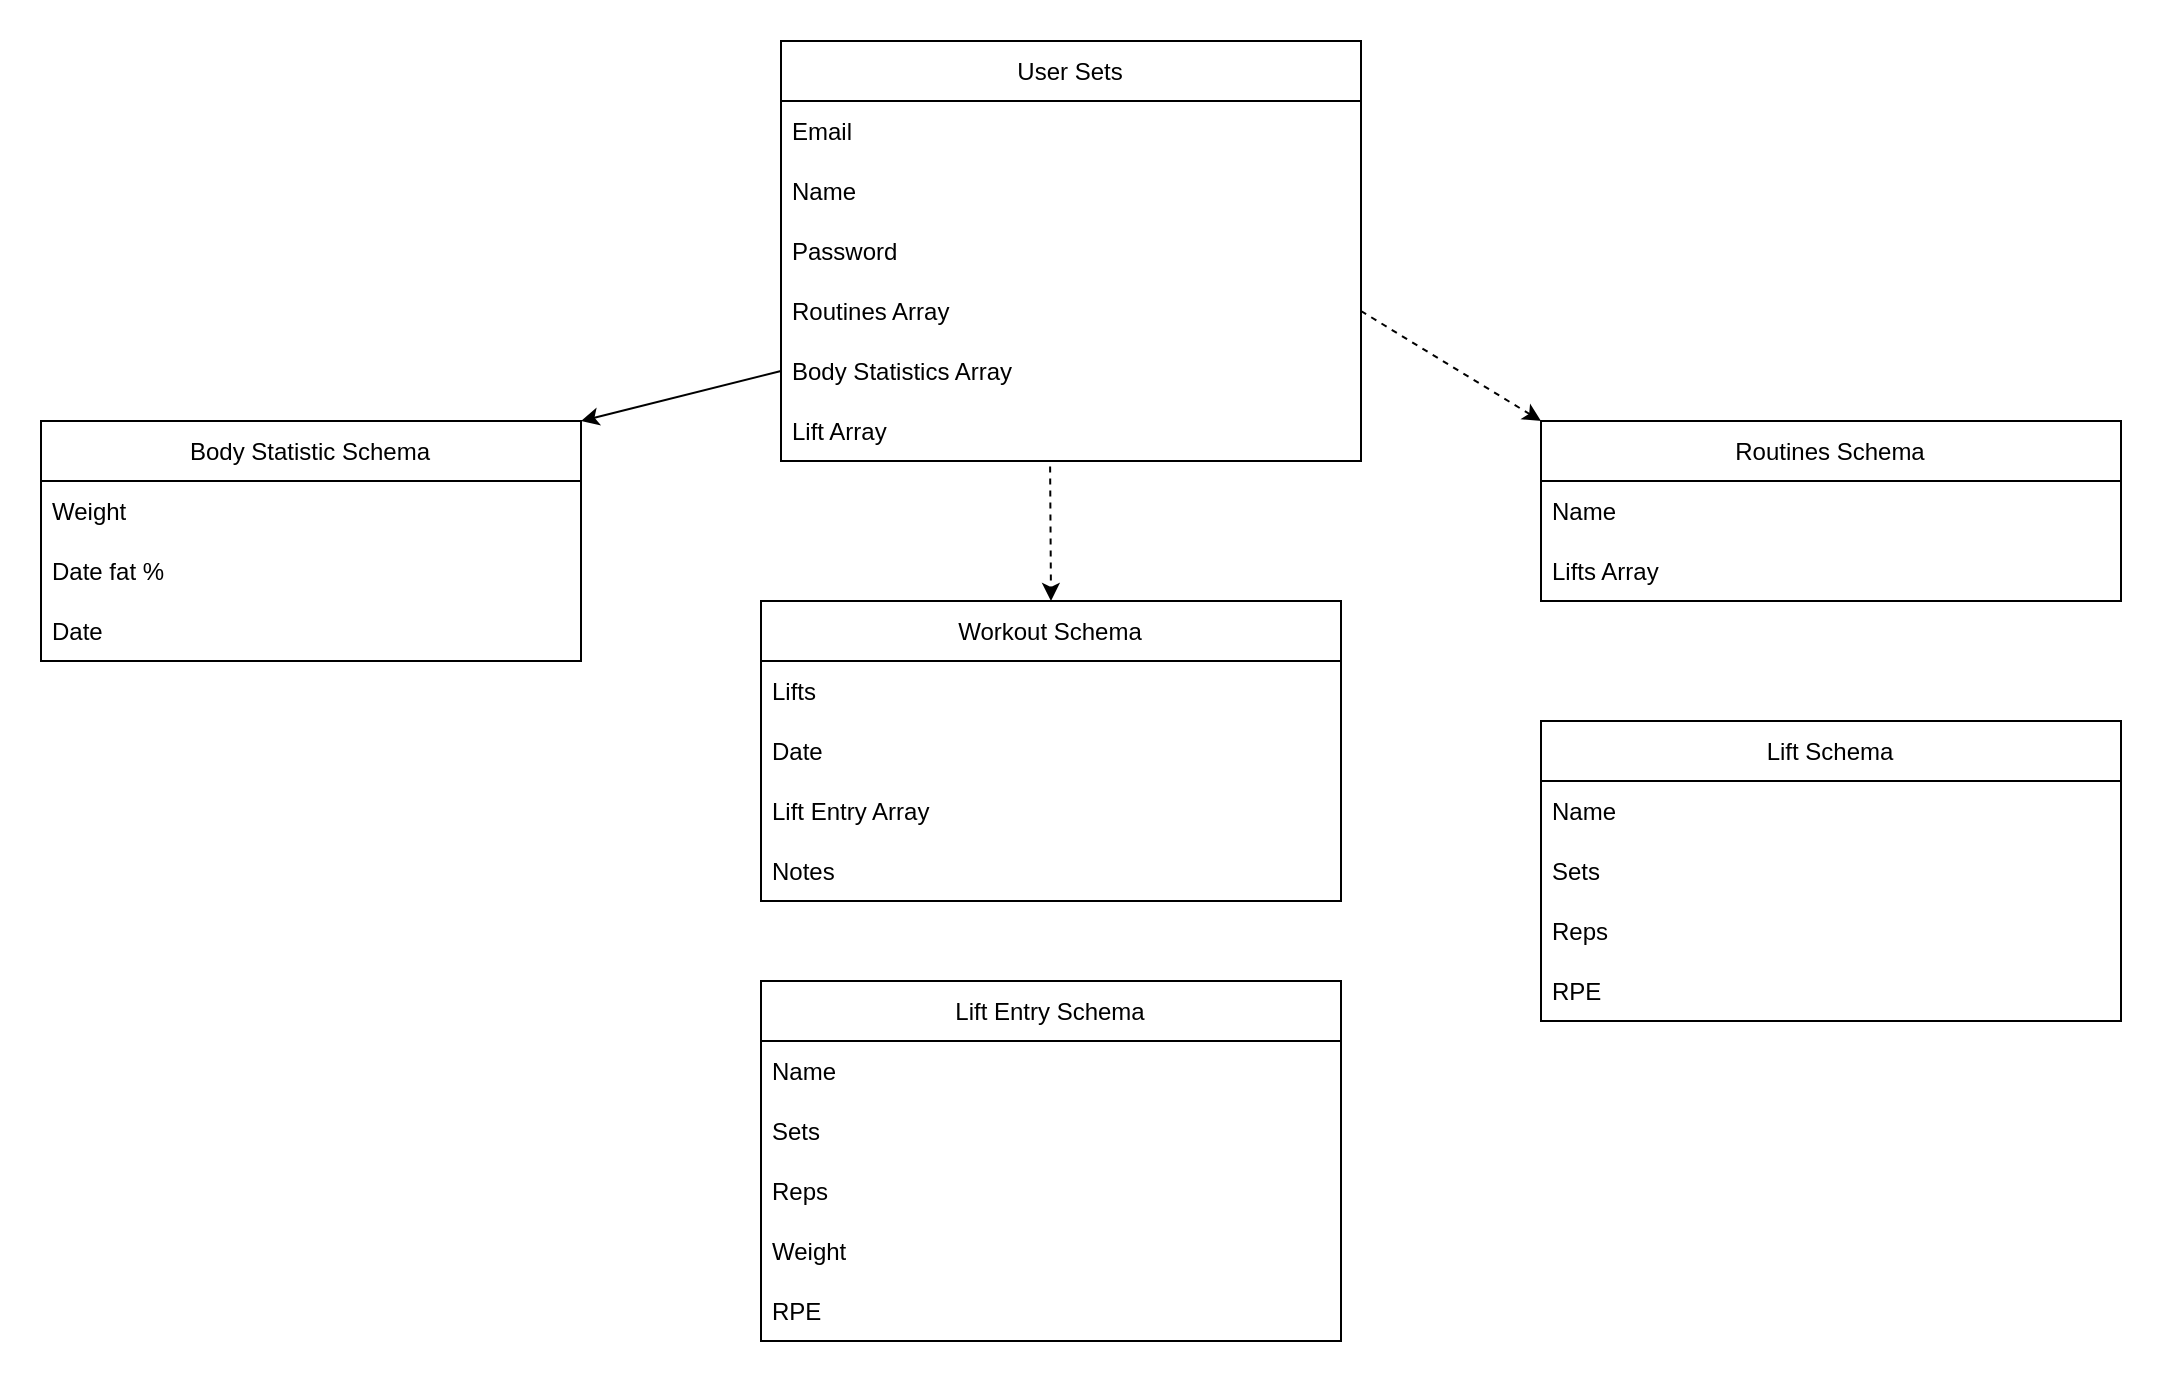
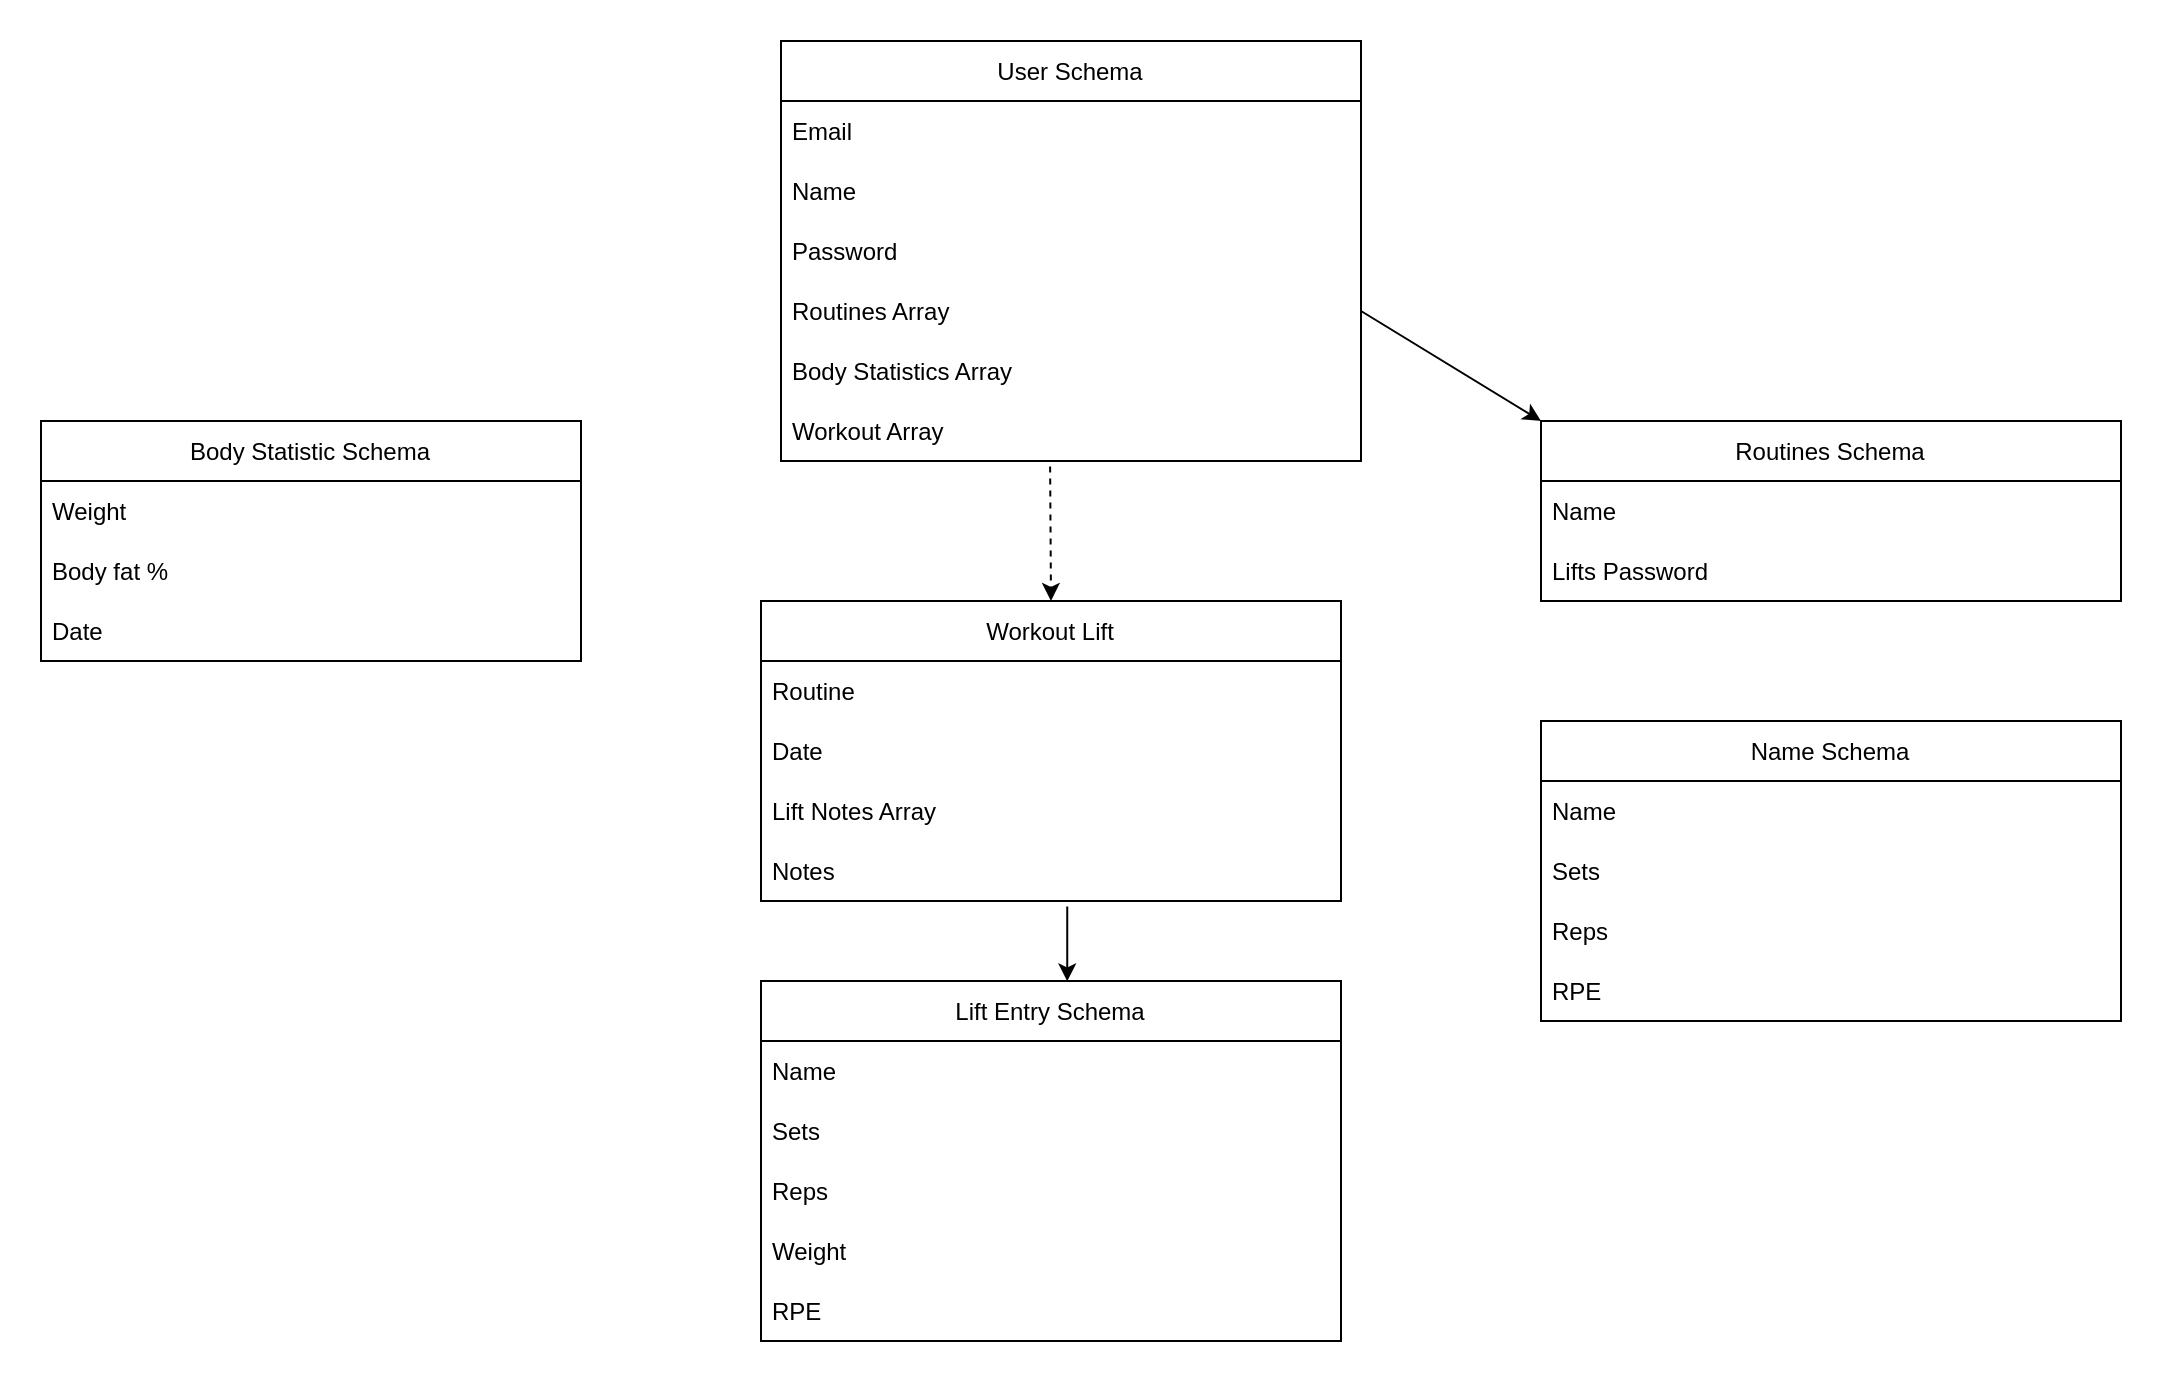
node "User Sets": label "User Sets" -> "User Schema"
edge "Routines Array" -> "Routines Schema": style dashed -> solid
edge "Body Statistics Array" -> "Body Statistic Schema": removed
node "Lift Array": label "Lift Array" -> "Workout Array"
node "Date fat %": label "Date fat %" -> "Body fat %"
node "Lifts Array": label "Lifts Array" -> "Lifts Password"
node "Workout Schema": label "Workout Schema" -> "Workout Lift"
node "Lifts": label "Lifts" -> "Routine"
node "Lift Schema": label "Lift Schema" -> "Name Schema"
node "Lift Entry Array": label "Lift Entry Array" -> "Lift Notes Array"
edge "Notes" -> "Lift Entry Schema": added
